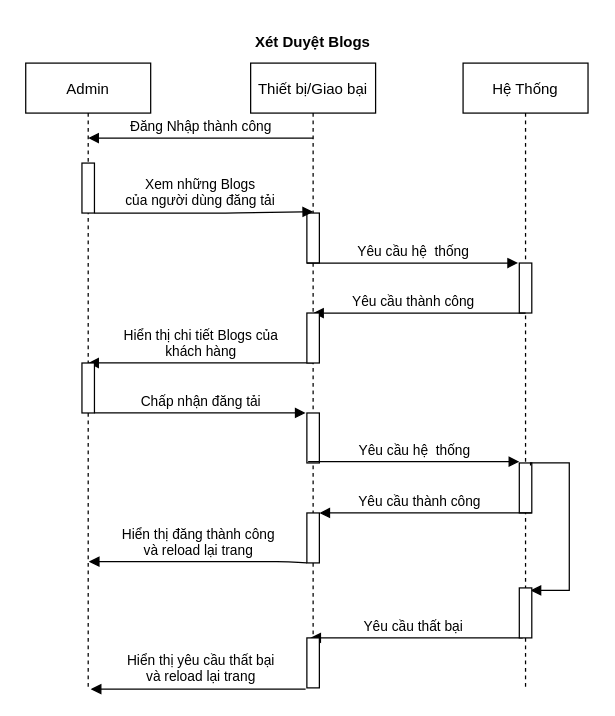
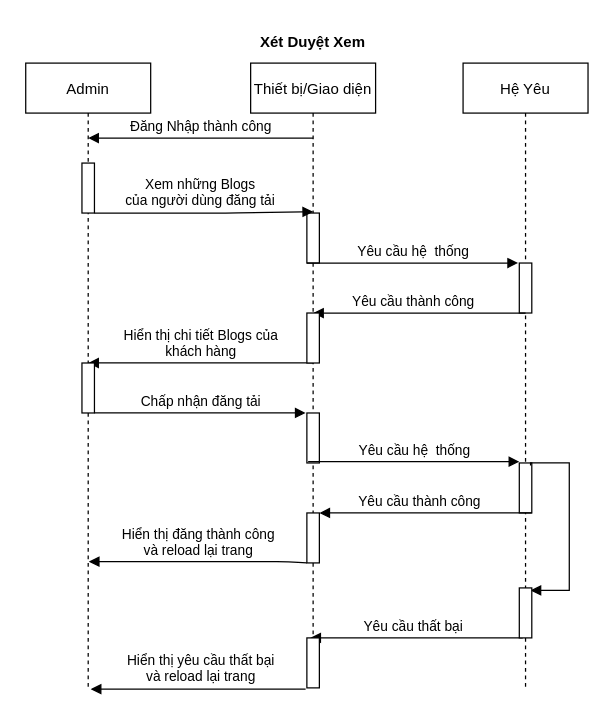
node "Xét Duyệt Blogs": label "Xét Duyệt Blogs" -> "Xét Duyệt Xem"
node "Thiết bị/Giao bại": label "Thiết bị/Giao bại" -> "Thiết bị/Giao diện"
node "Hệ Thống": label "Hệ Thống" -> "Hệ Yêu"
